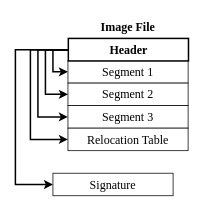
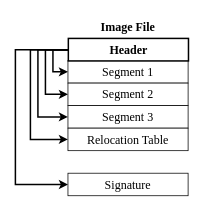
node "Signature": moved (113, 184) -> (128, 184)
